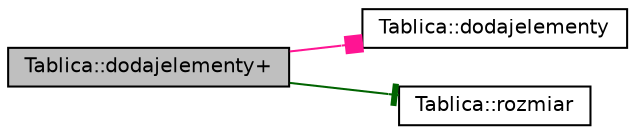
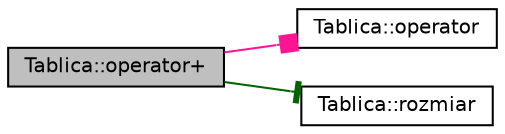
node "Tablica::dodajelementy": label "Tablica::dodajelementy" -> "Tablica::operator"
node "Tablica::dodajelementy+": label "Tablica::dodajelementy+" -> "Tablica::operator+"
